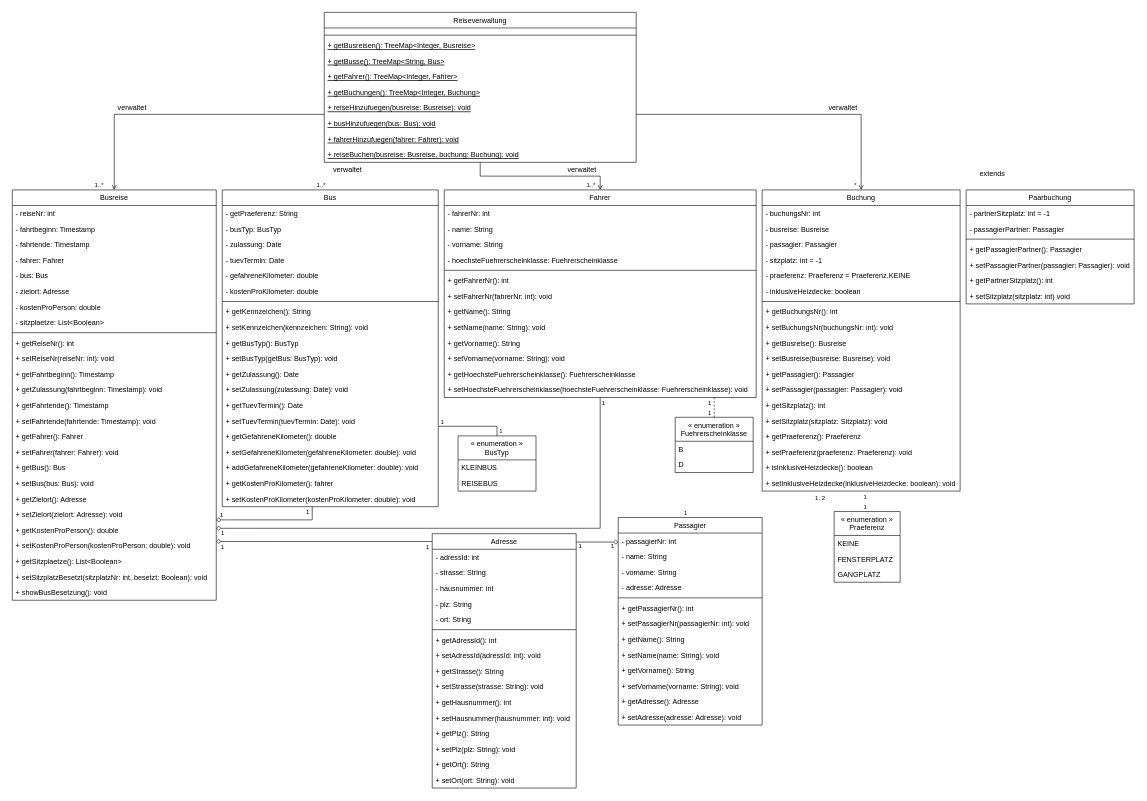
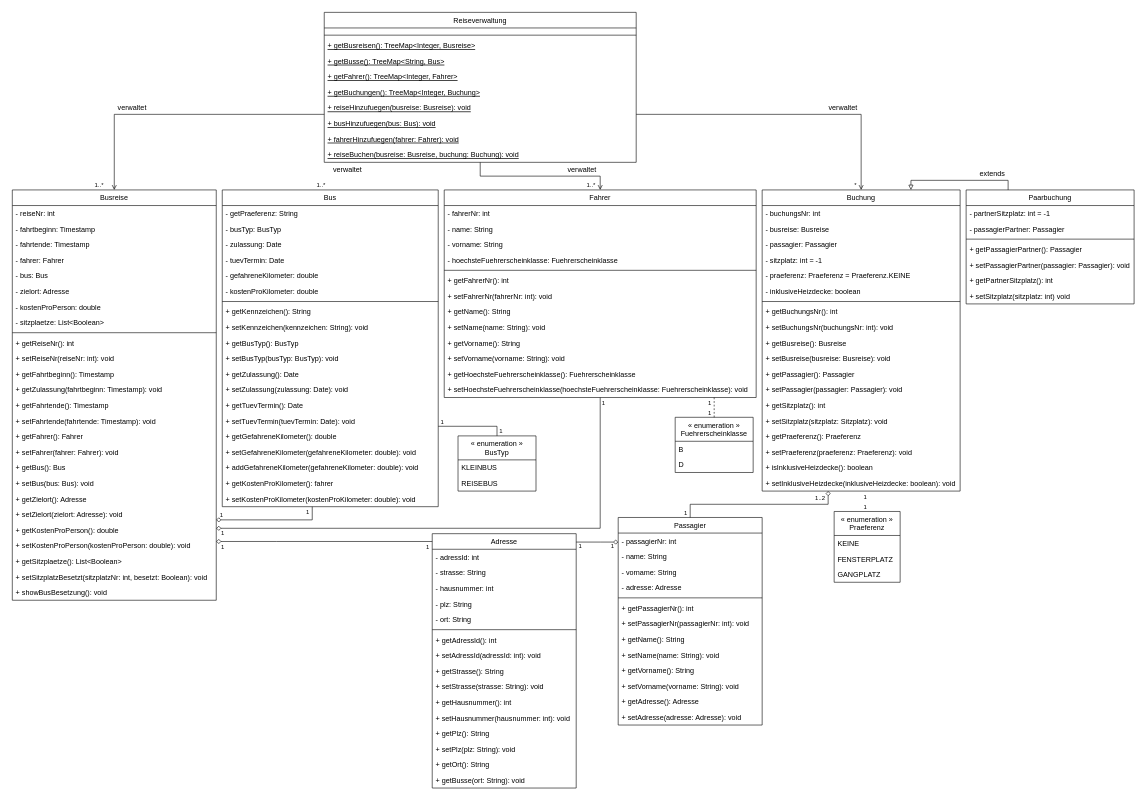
edge "Paarbuchung" -> "Buchung": added
node "+ setBusTyp(getBus: BusTyp): void": label "+ setBusTyp(getBus: BusTyp): void" -> "+ setBusTyp(busTyp: BusTyp): void"
edge "Passagier" -> "Buchung": added
node "+ setOrt(ort: String): void": label "+ setOrt(ort: String): void" -> "+ getBusse(ort: String): void"
